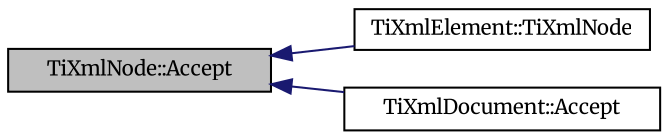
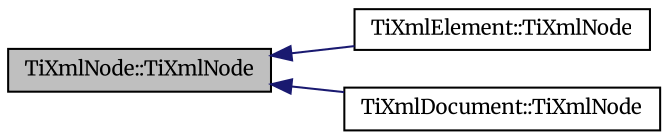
node "TiXmlNode::Accept": label "TiXmlNode::Accept" -> "TiXmlNode::TiXmlNode"
node "TiXmlDocument::Accept": label "TiXmlDocument::Accept" -> "TiXmlDocument::TiXmlNode"
